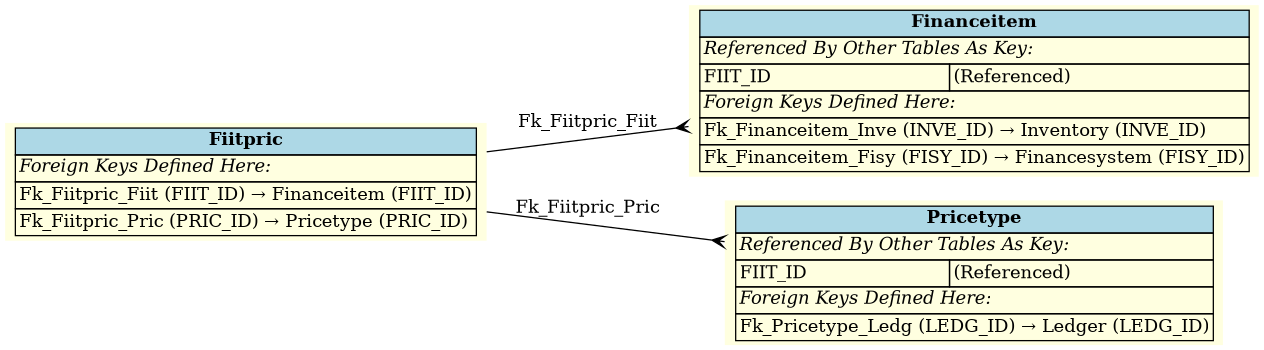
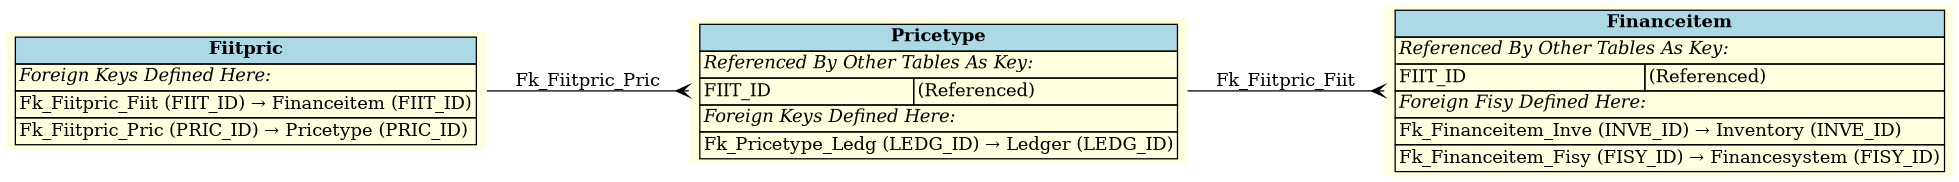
node "Financeitem": text "Foreign Keys Defined Here:" -> "Foreign Fisy Defined Here:"
edge "Financeitem" -- "Fiitpric": now "Financeitem" -- "Pricetype"
